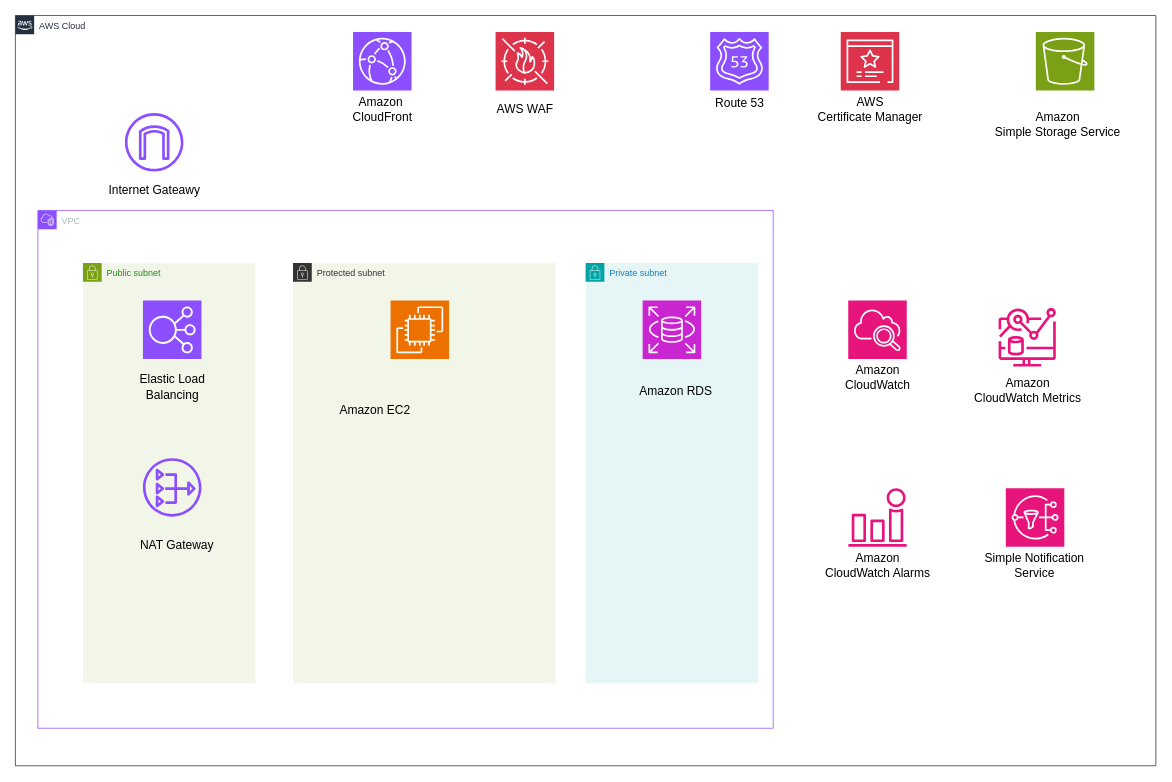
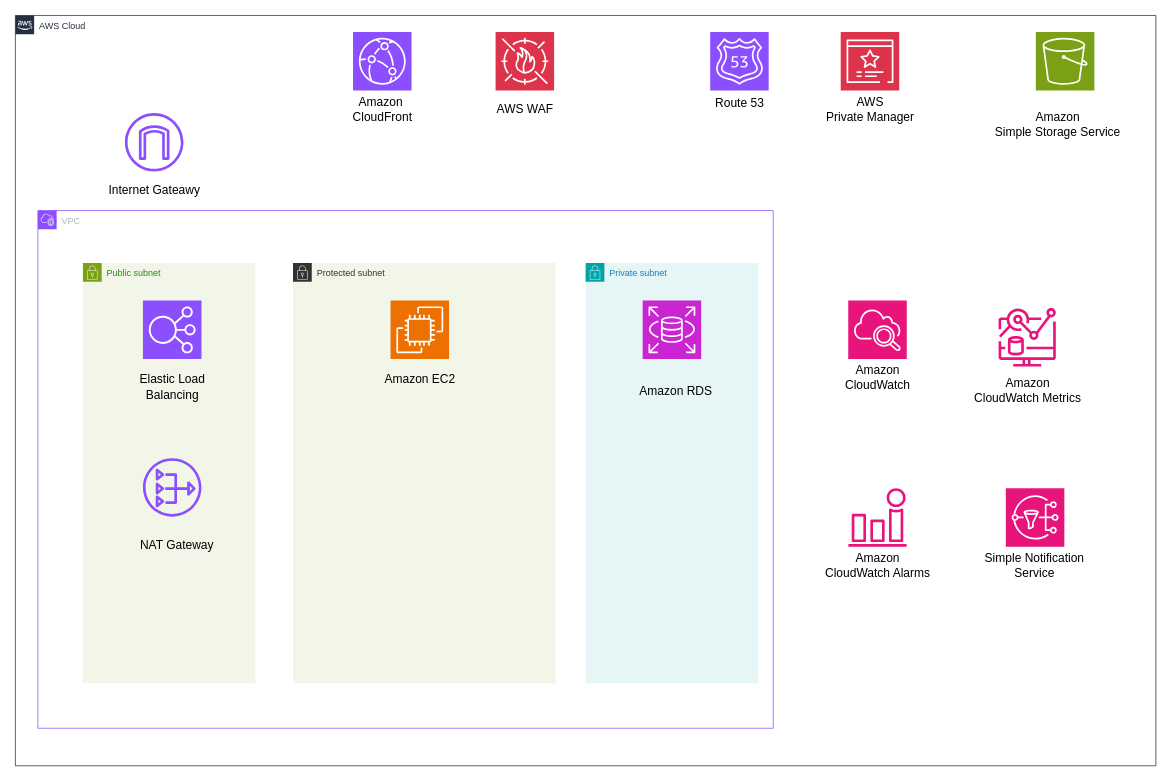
node "AWS Certificate Manager": label "AWS Certificate Manager" -> "AWS Private Manager"
node "Amazon EC2": moved (375, 409) -> (420, 379)
